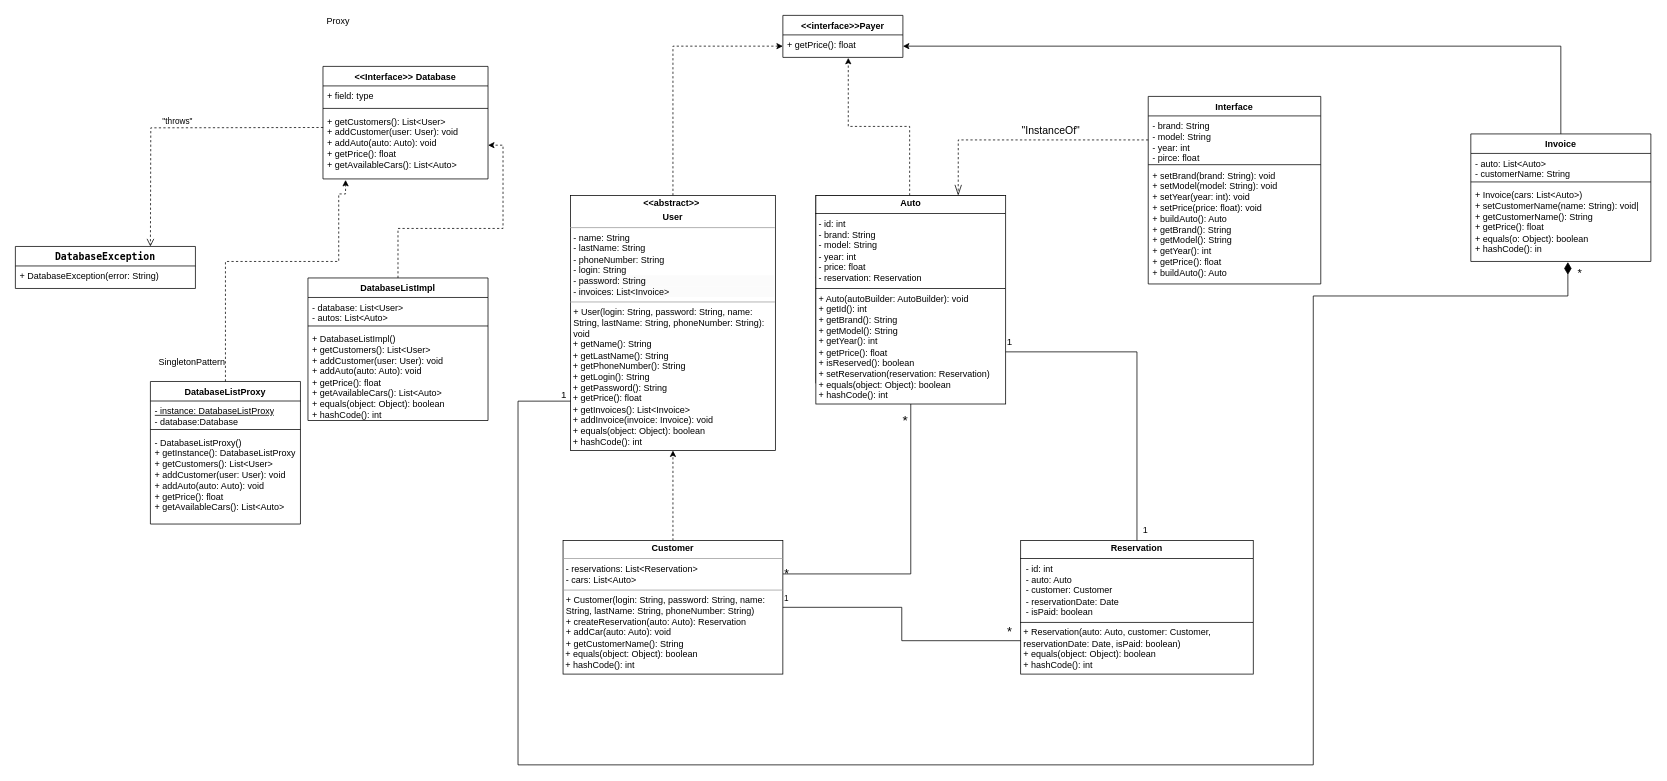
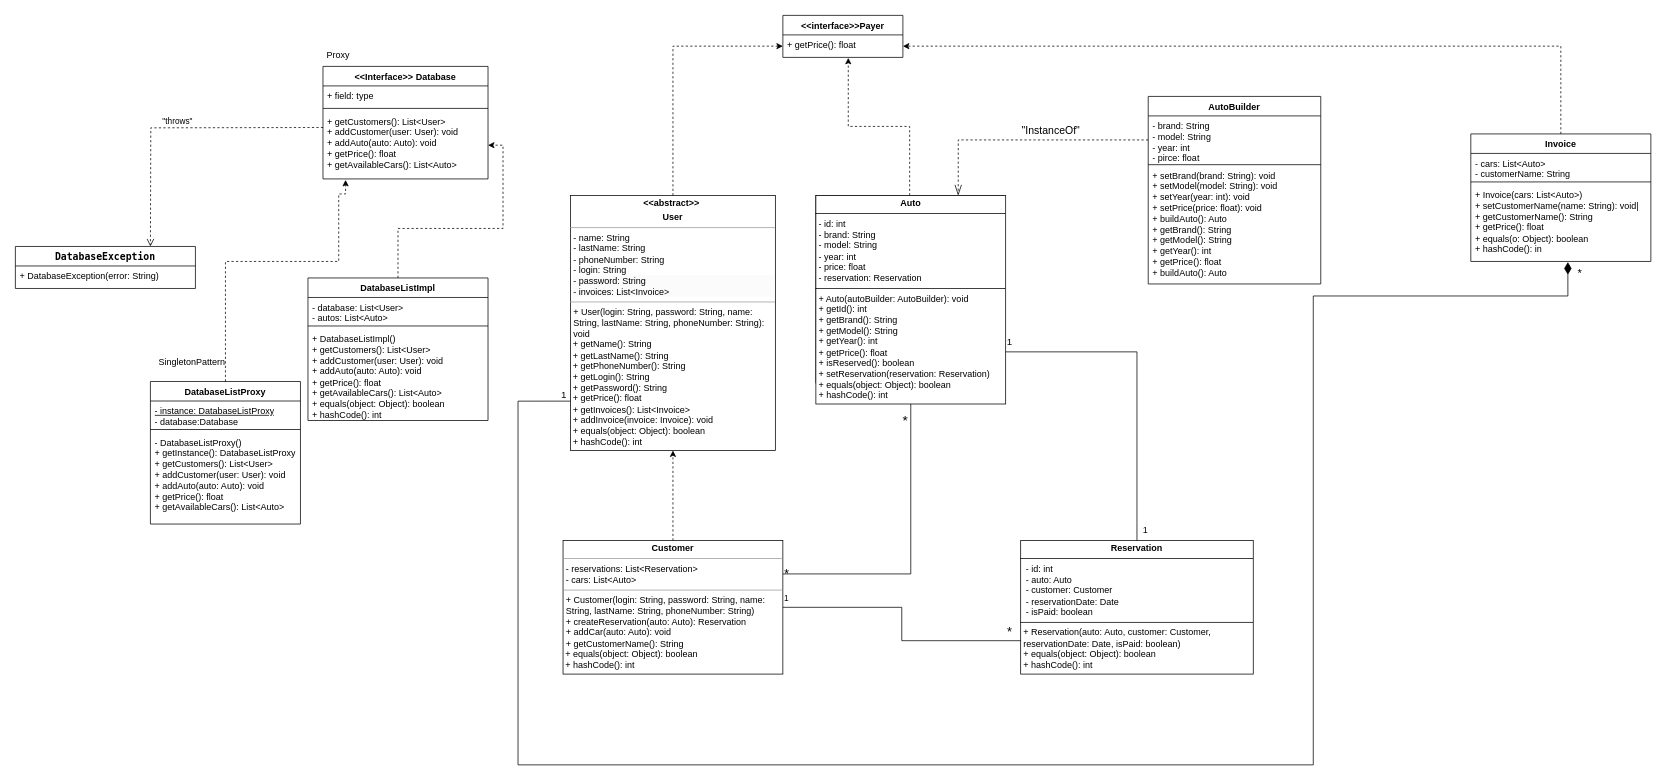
node "Proxy": moved (338, 21) -> (338, 55)
edge "Invoice" -> "+ getPrice(): float": style solid -> dashed
node "Interface": label "Interface" -> "AutoBuilder"
node "- auto: List<Auto> - сustomerName: String": label "- auto: List<Auto> - сustomerName: String" -> "- cars: List<Auto> - сustomerName: String"
